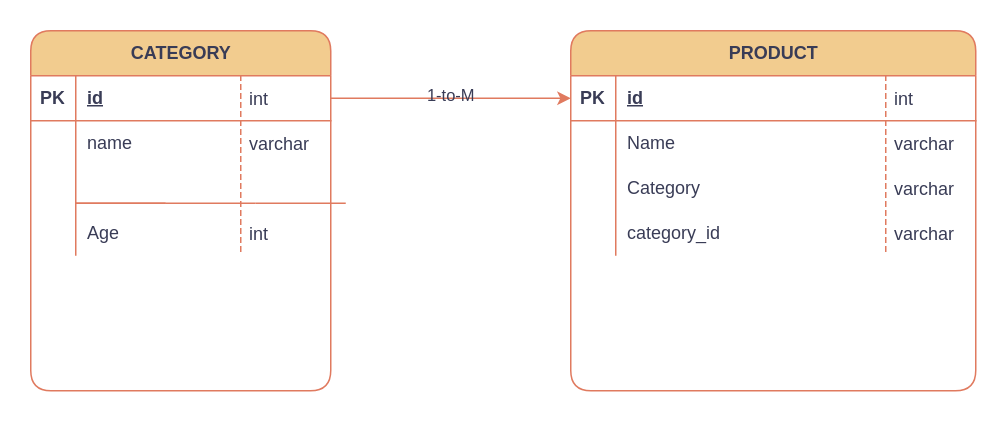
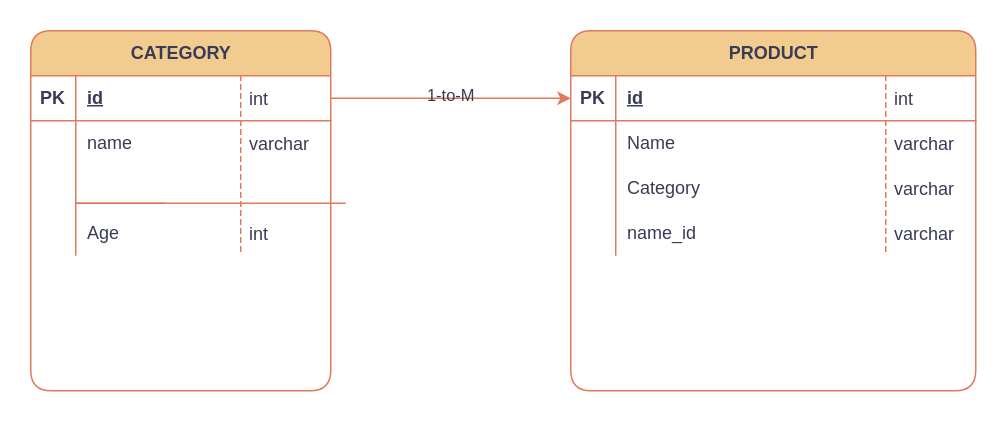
node "category_id": label "category_id" -> "name_id"
